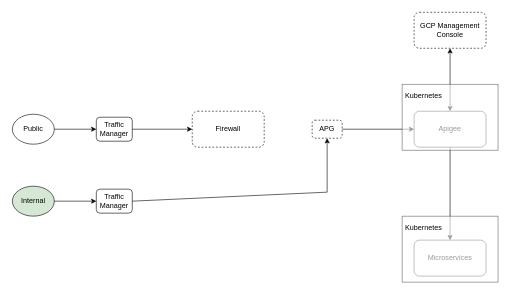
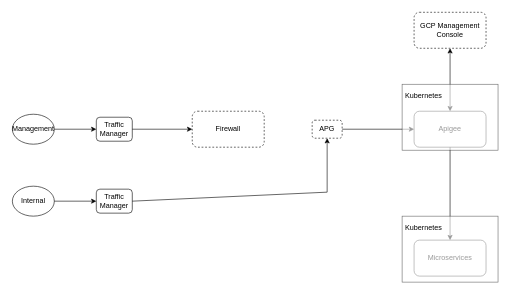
node "Public": label "Public" -> "Management"
node "Internal": fillcolor #d5e8d4 -> #ffffff
